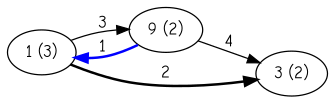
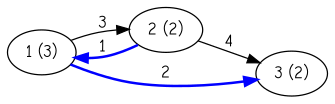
node "9 (2)": label "9 (2)" -> "2 (2)"
edge "1 (3)" -> "3 (2)": color black -> blue
